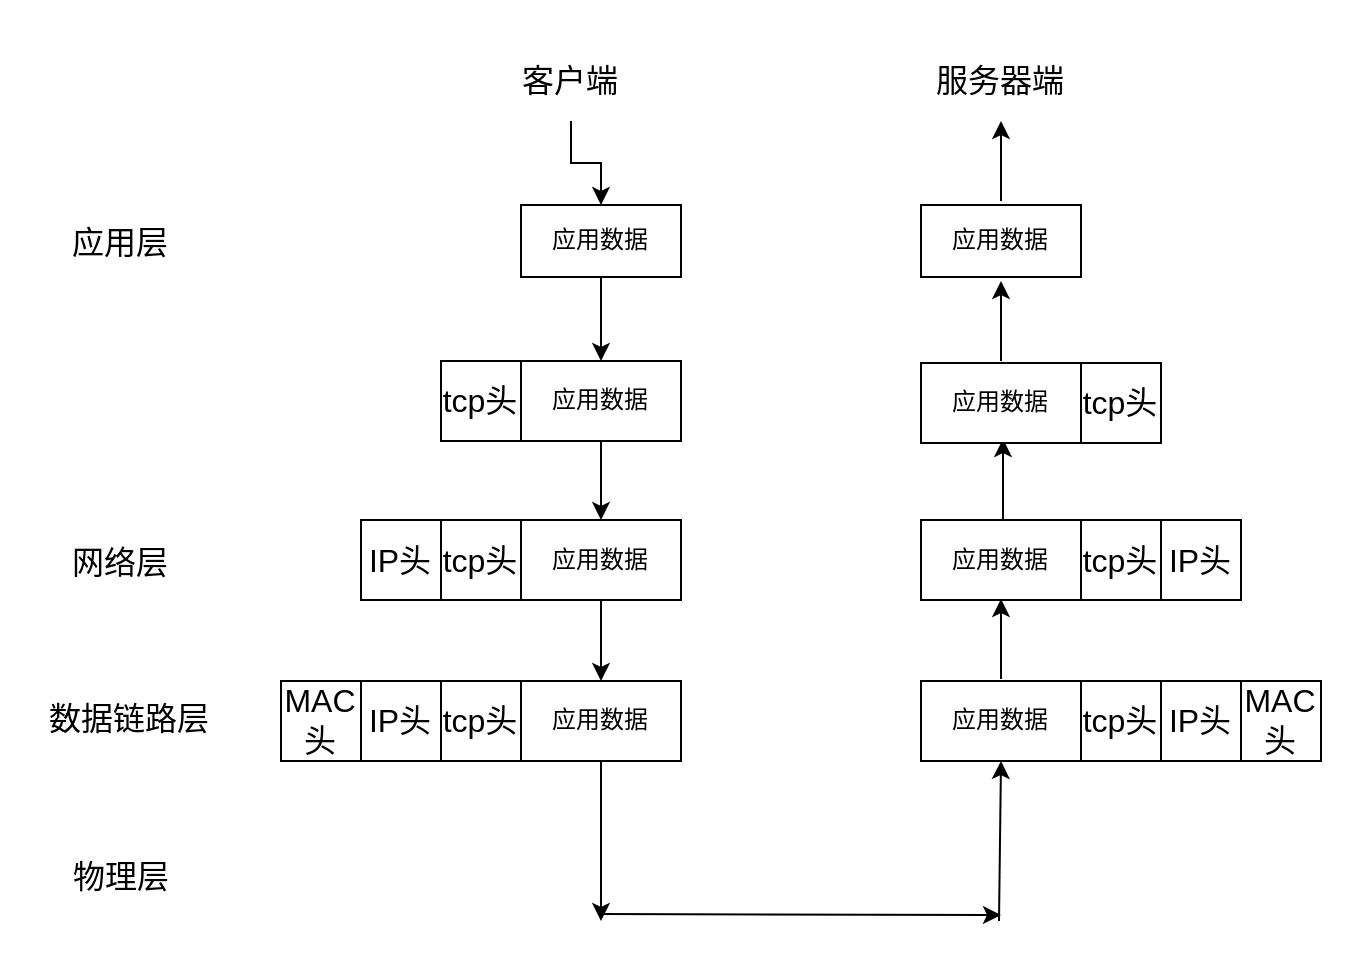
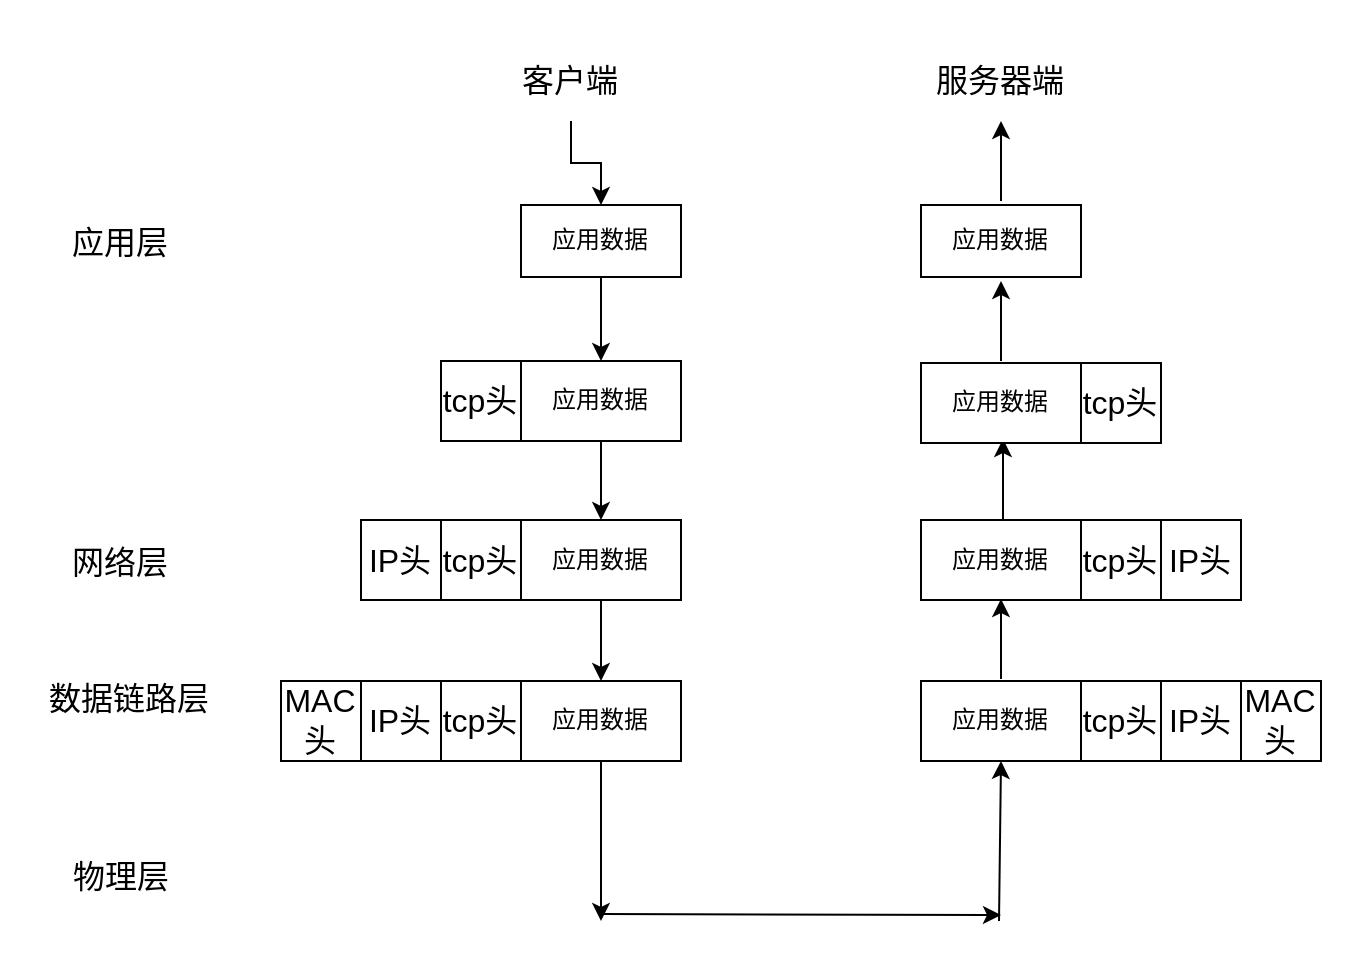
node "数据链路层": moved (130, 719) -> (130, 699)
